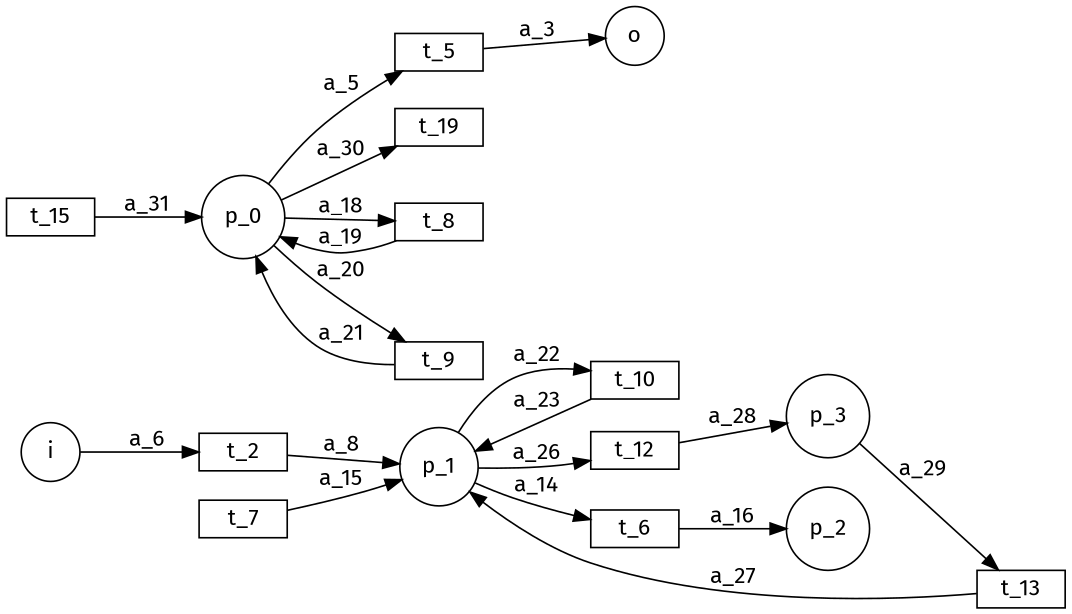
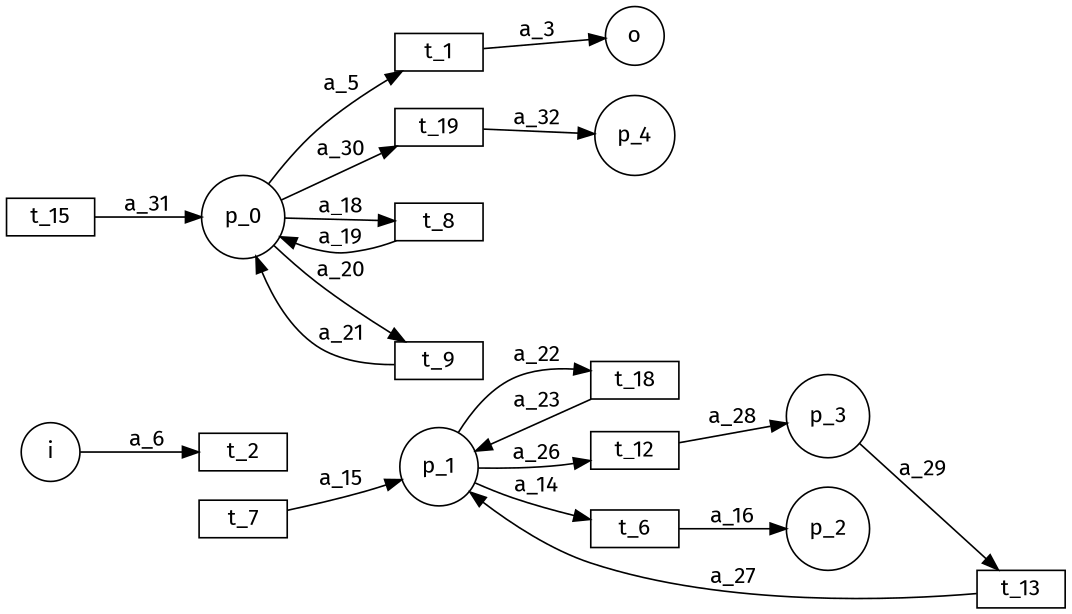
node "t_5": label "t_5" -> "t_1"
node "p_4": added
node "t_10": label "t_10" -> "t_18"
edge "t_2" -> "p_1": removed, label "a_8"
